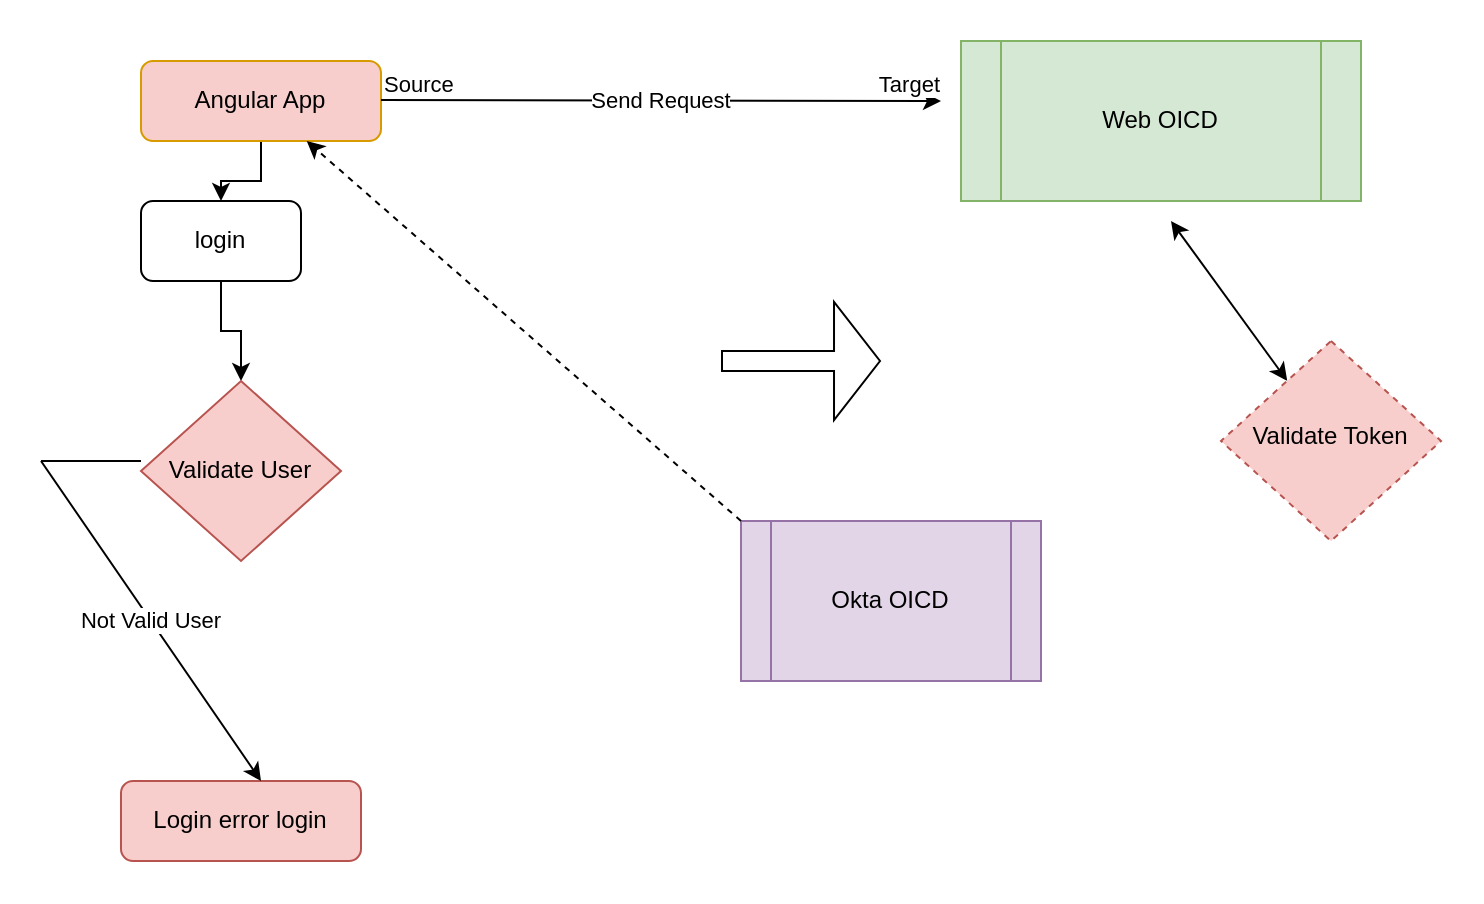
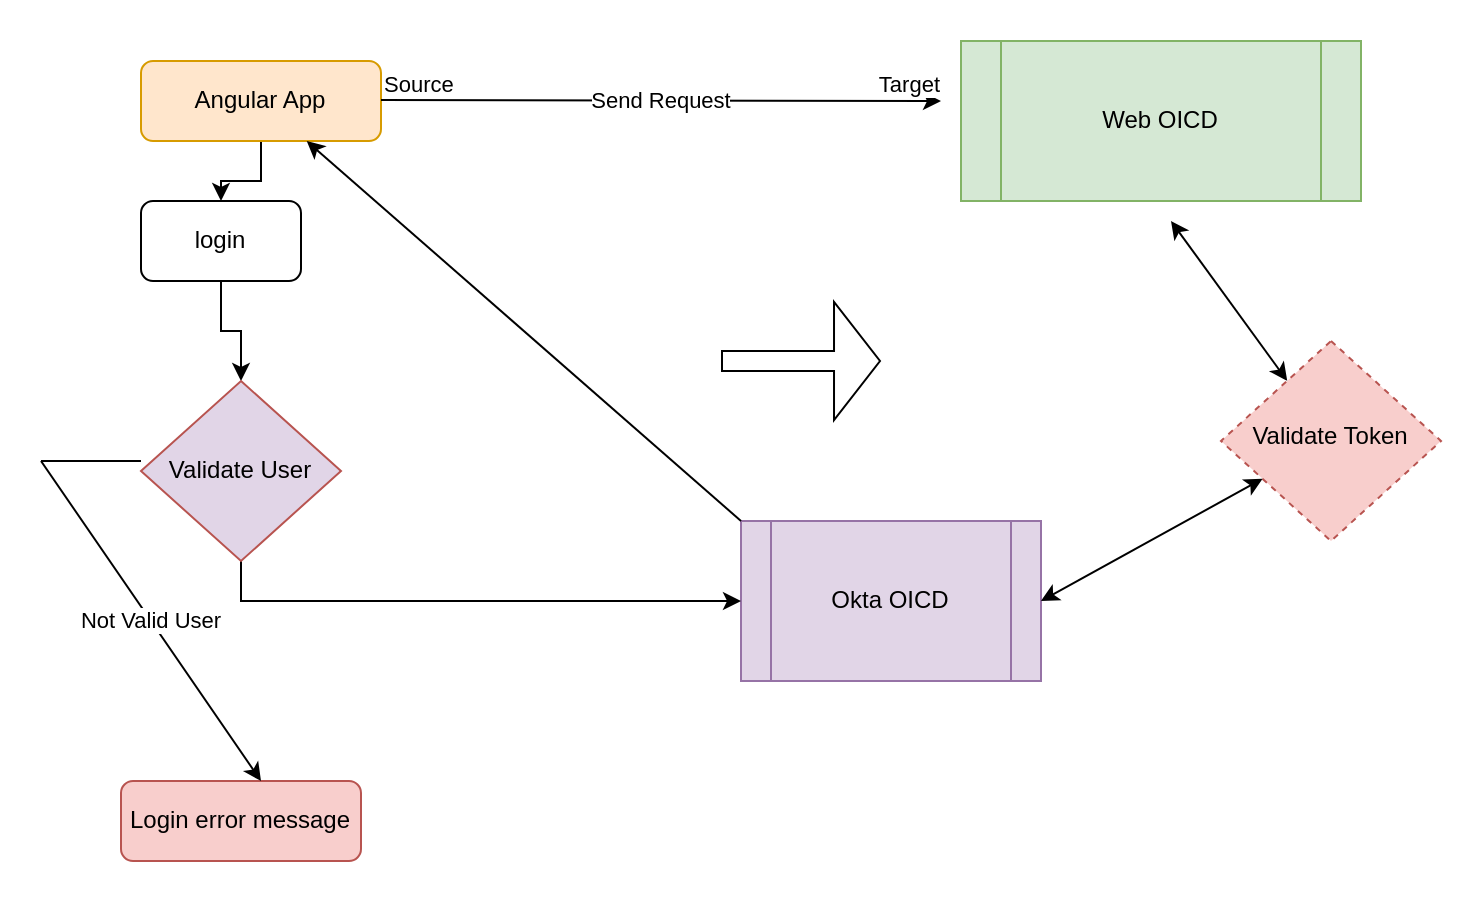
node "Angular App": fillcolor #f8cecc -> #ffe6cc
edge "Okta OICD" -> "Angular App": style dashed -> solid
node "Validate User": fillcolor #f8cecc -> #e1d5e7
edge "Validate Token" -- "Okta OICD": added
edge "Validate User" -> "Okta OICD": added
node "Login error login": label "Login error login" -> "Login error message"
